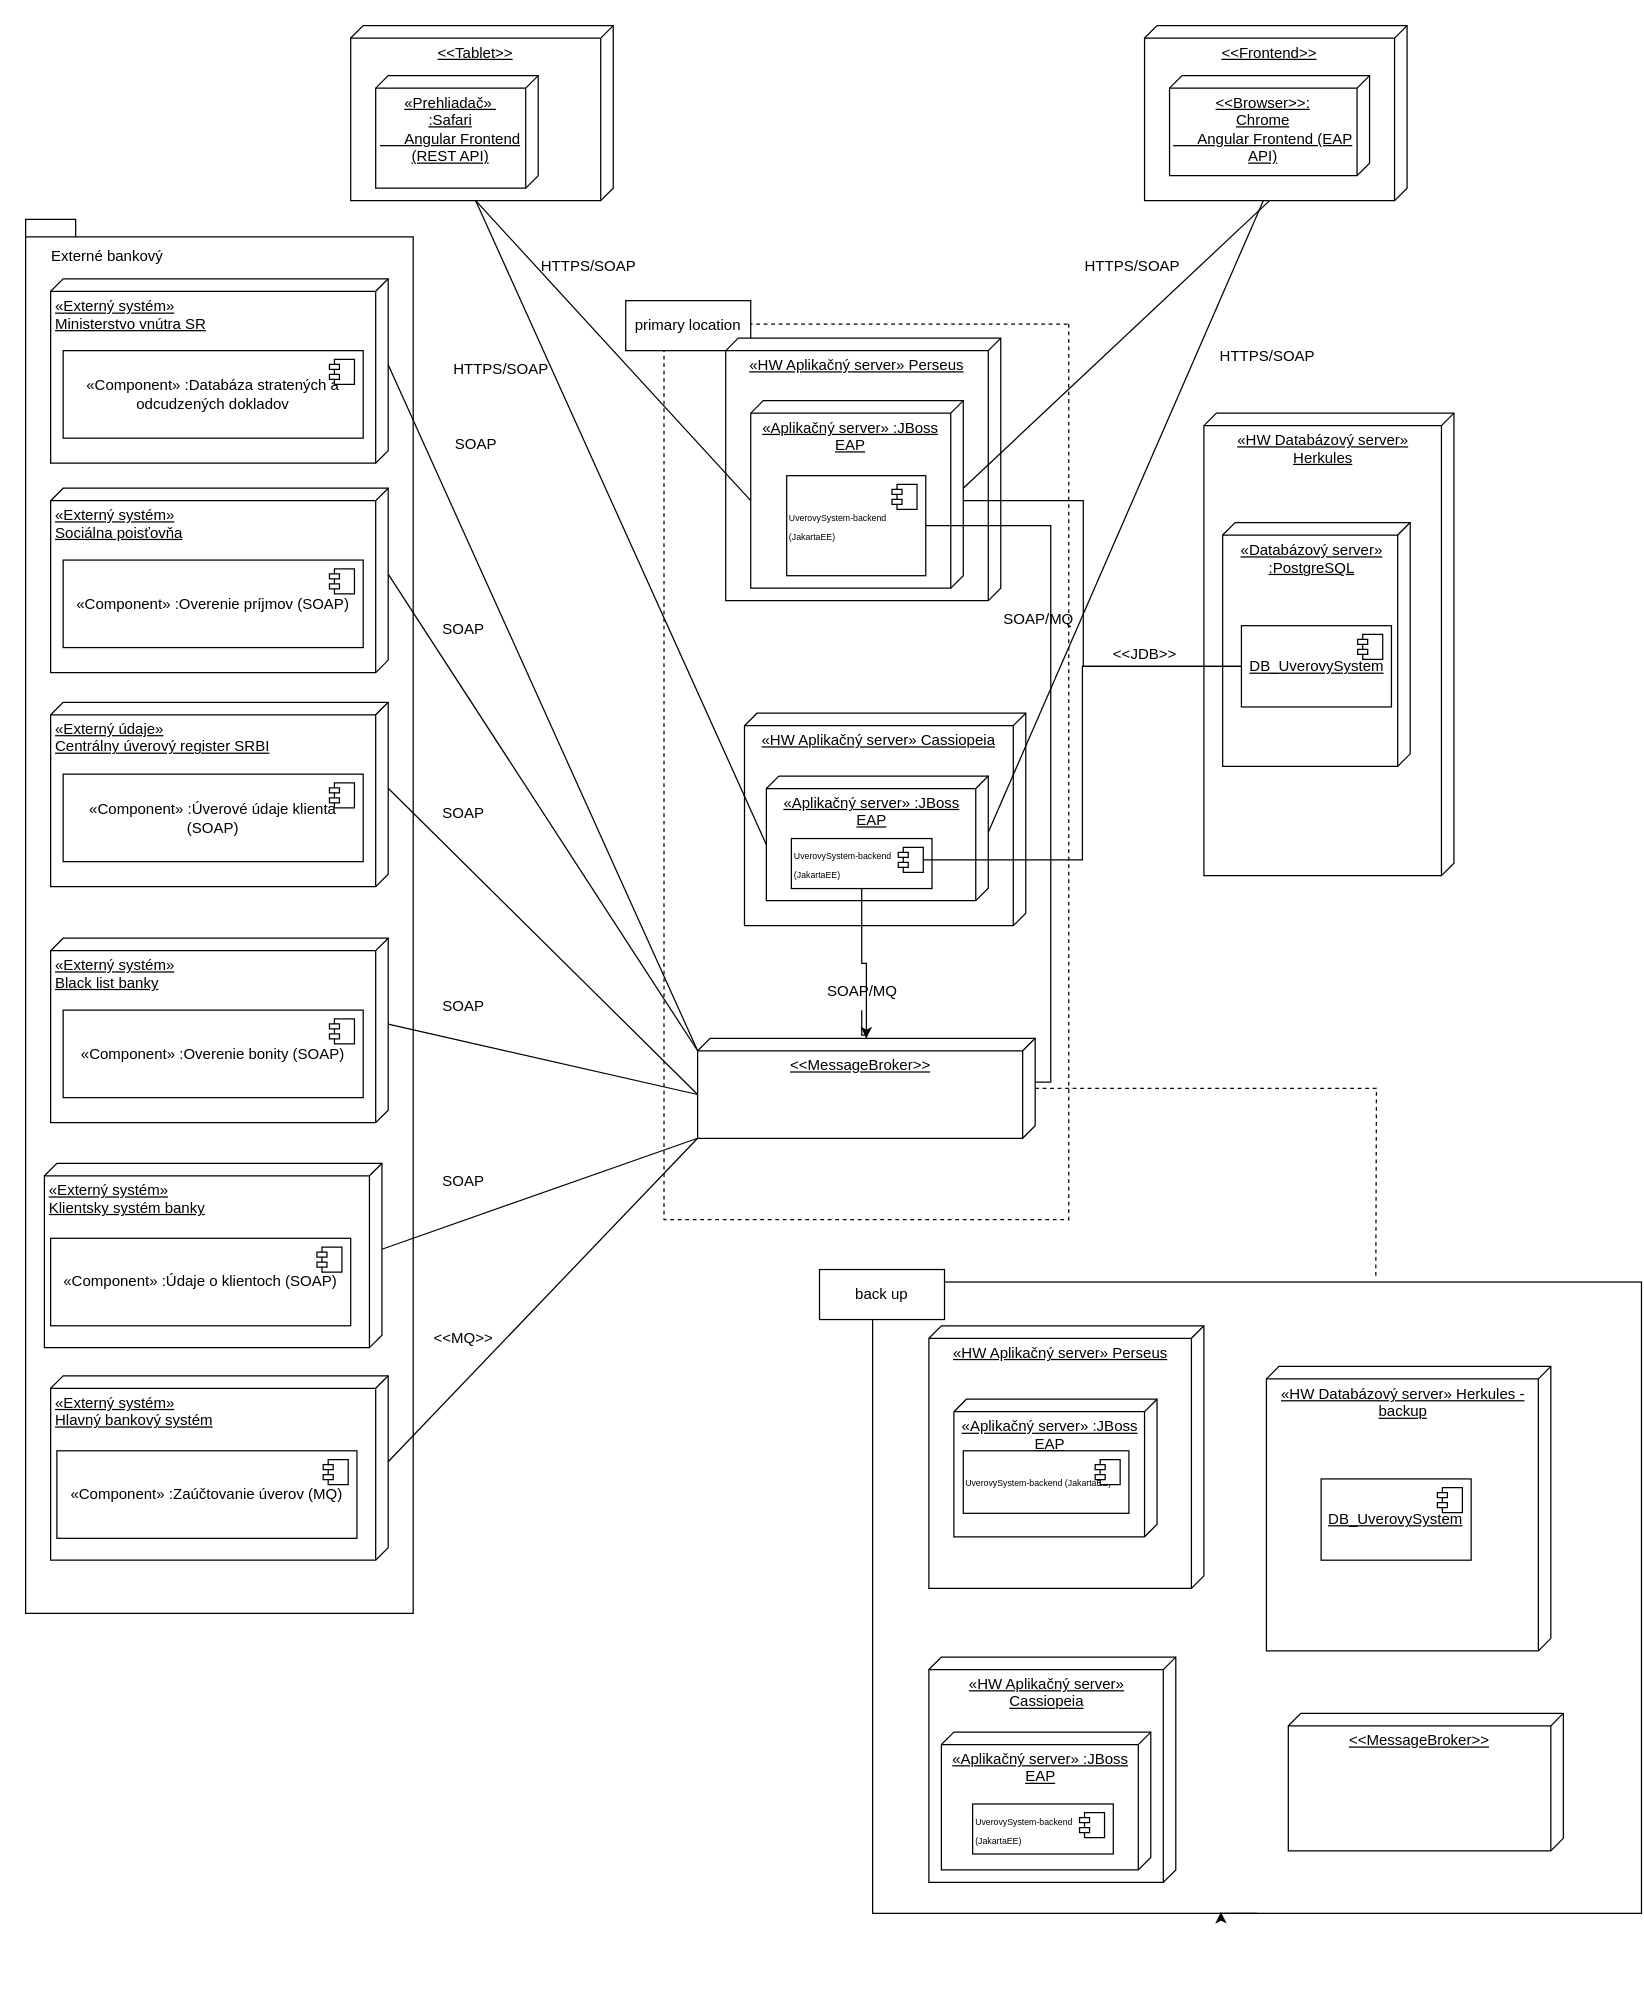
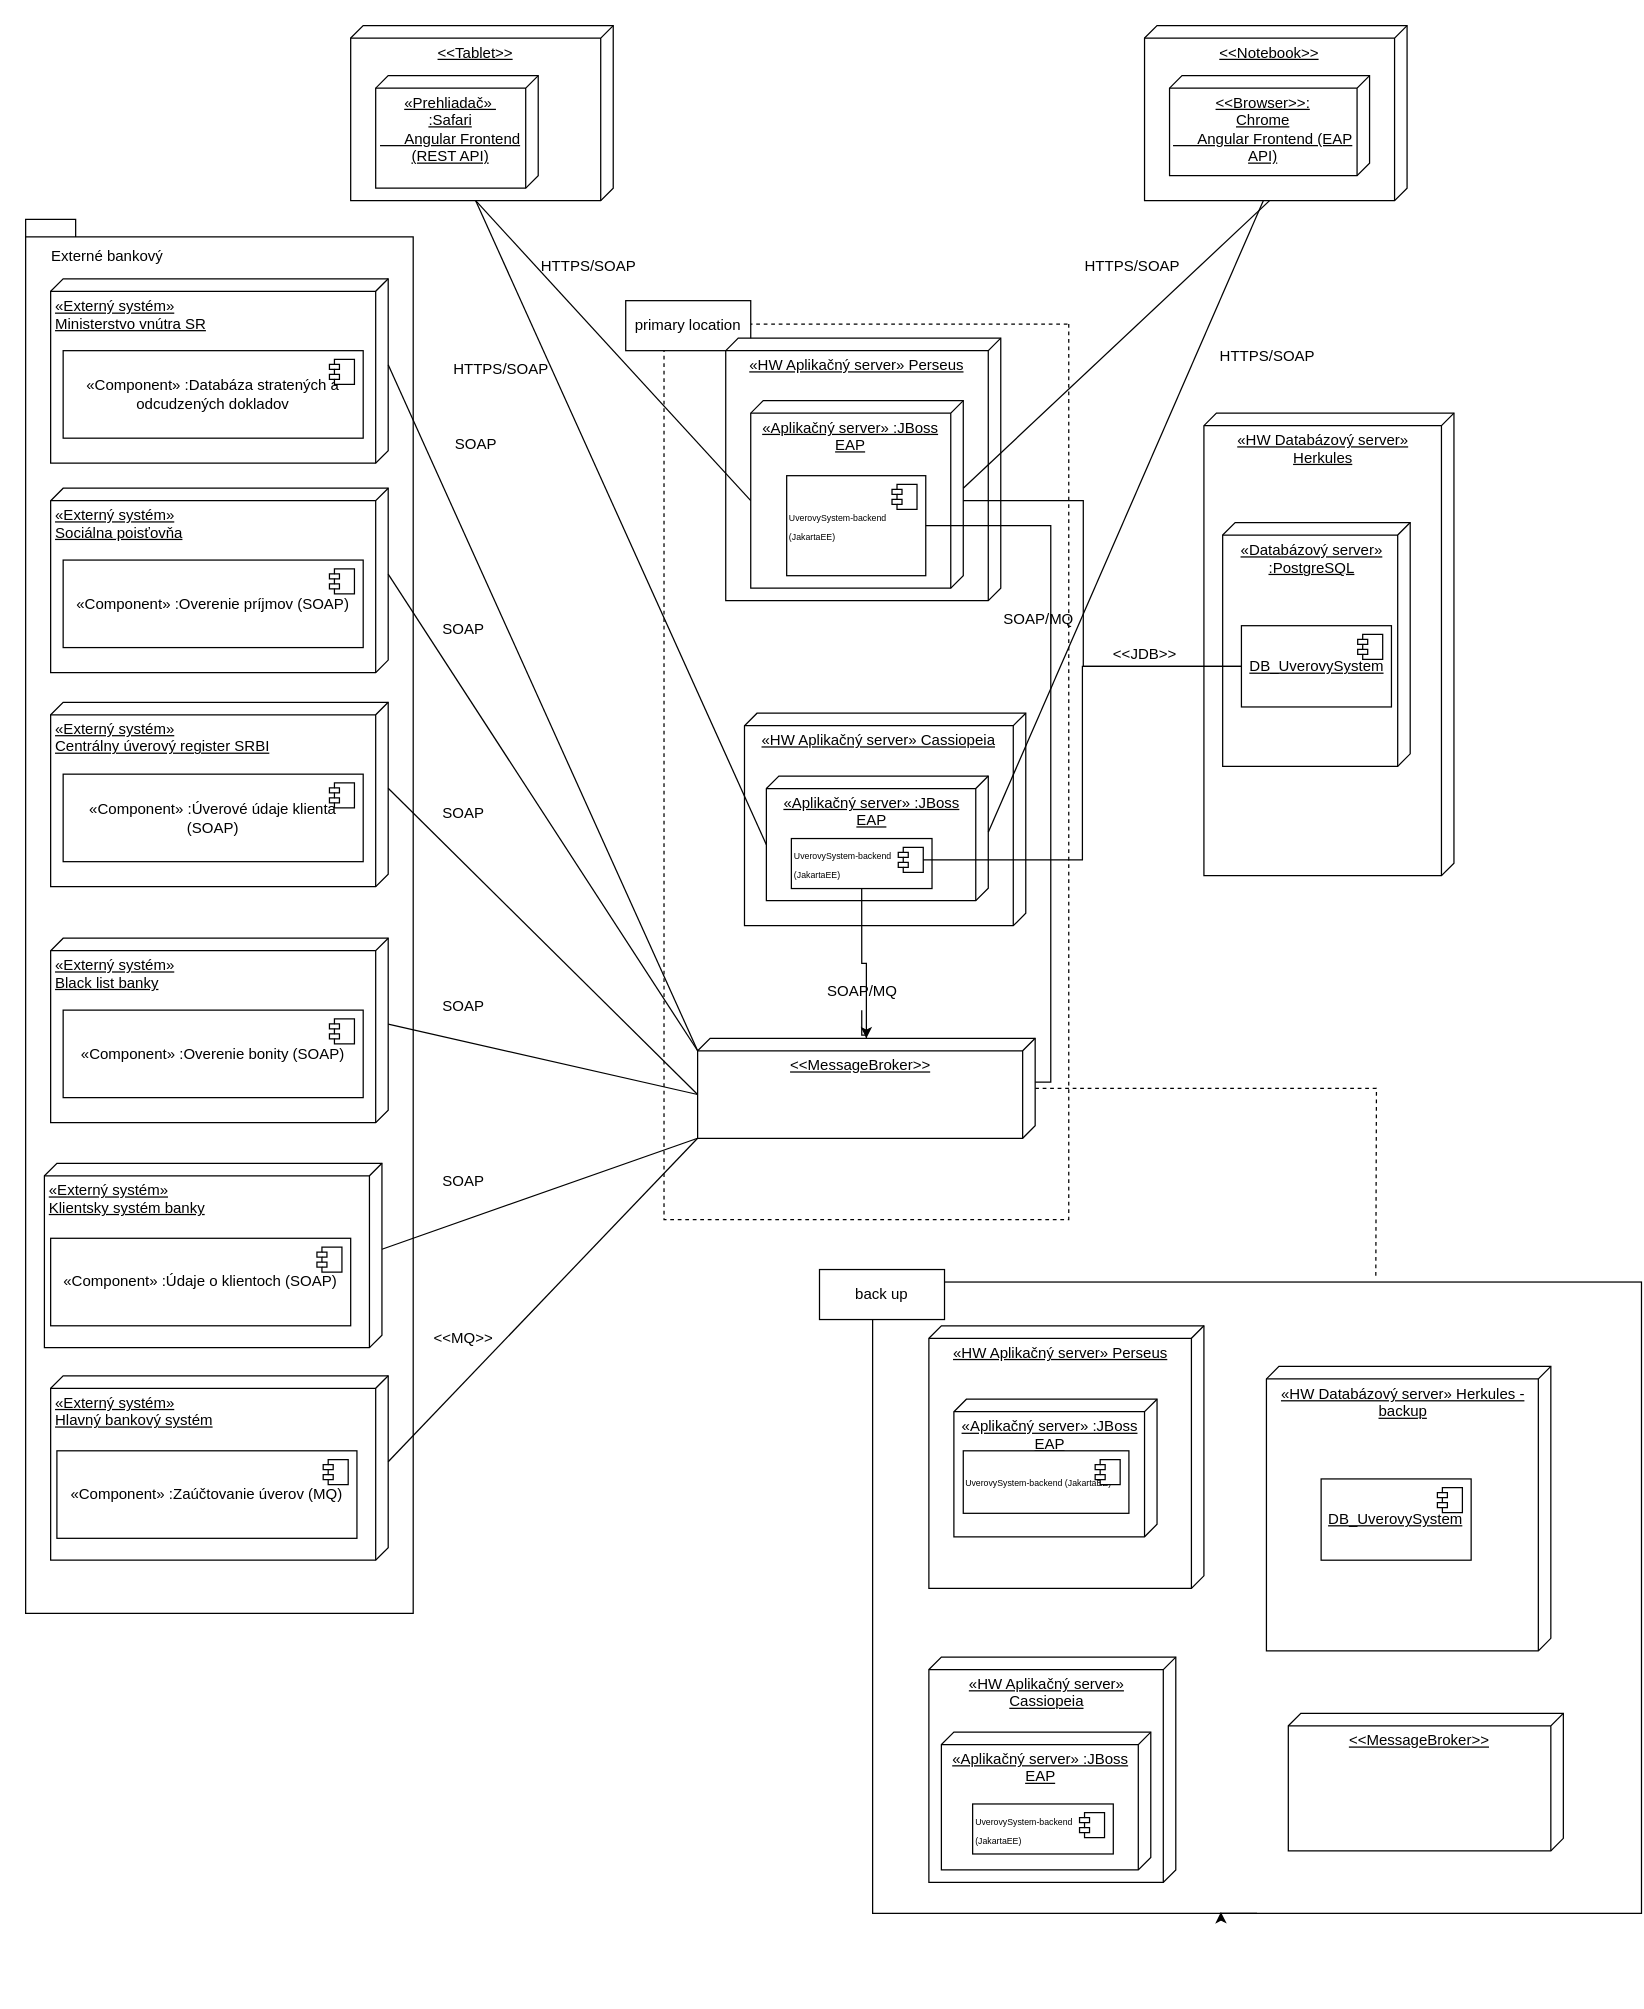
node "<<Frontend>>": label "<<Frontend>>" -> "<<Notebook>>"
node "«Externý údaje» Centrálny úverový register SRBI": label "«Externý údaje» Centrálny úverový register SRBI" -> "«Externý systém» Centrálny úverový register SRBI"
